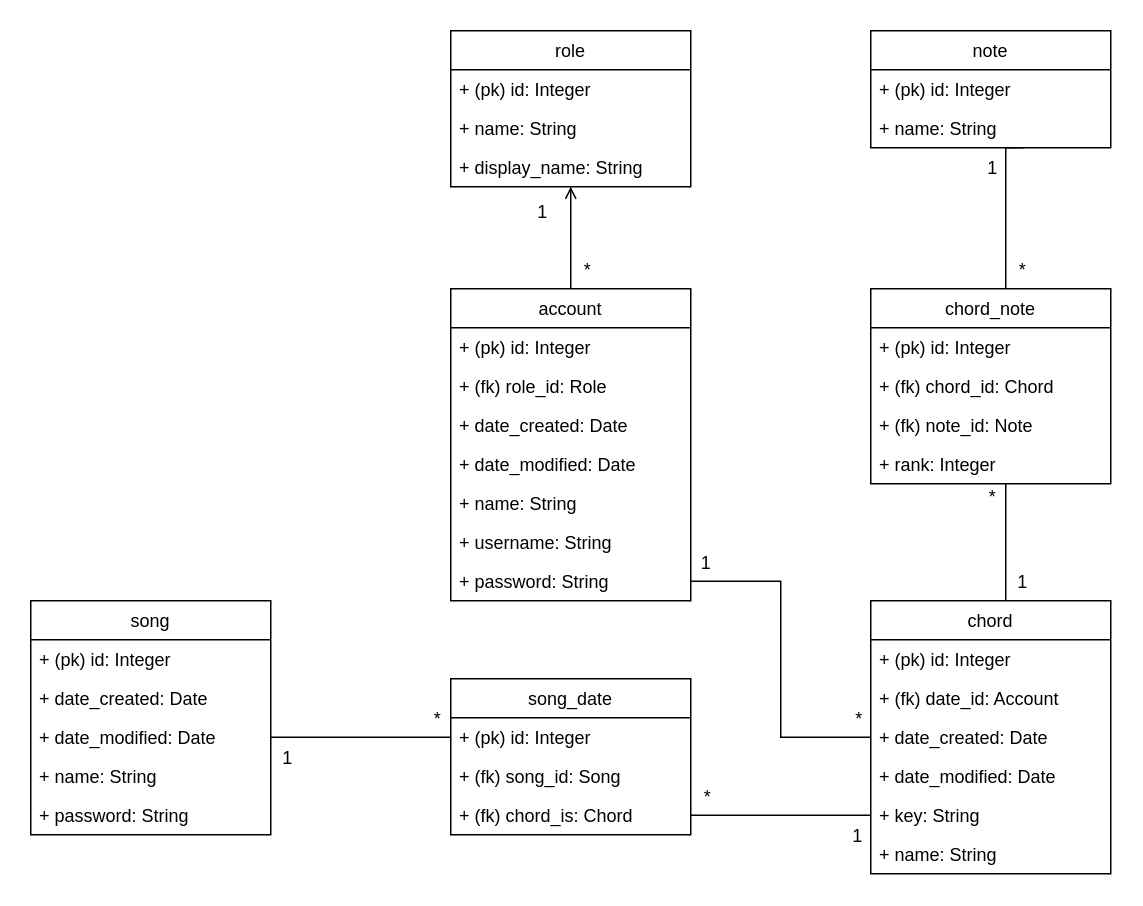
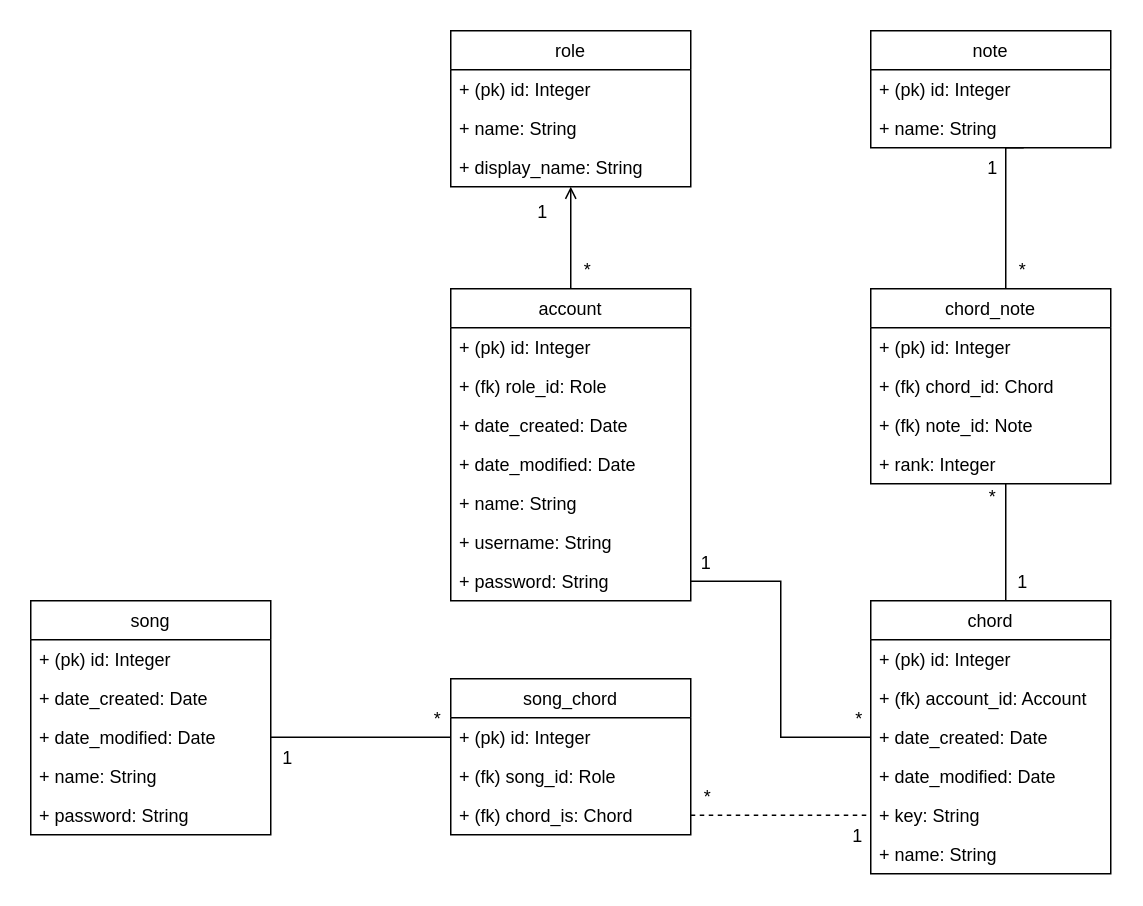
node "song_date": label "song_date" -> "song_chord"
node "+ (fk) date_id: Account": label "+ (fk) date_id: Account" -> "+ (fk) account_id: Account"
node "+ (fk) song_id: Song": label "+ (fk) song_id: Song" -> "+ (fk) song_id: Role"
edge "+ (fk) chord_is: Chord" -- "+ key: String": style solid -> dashed
